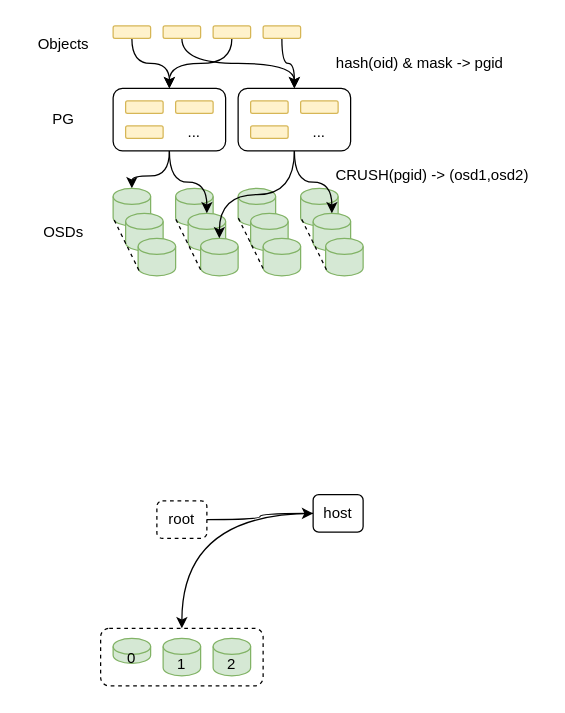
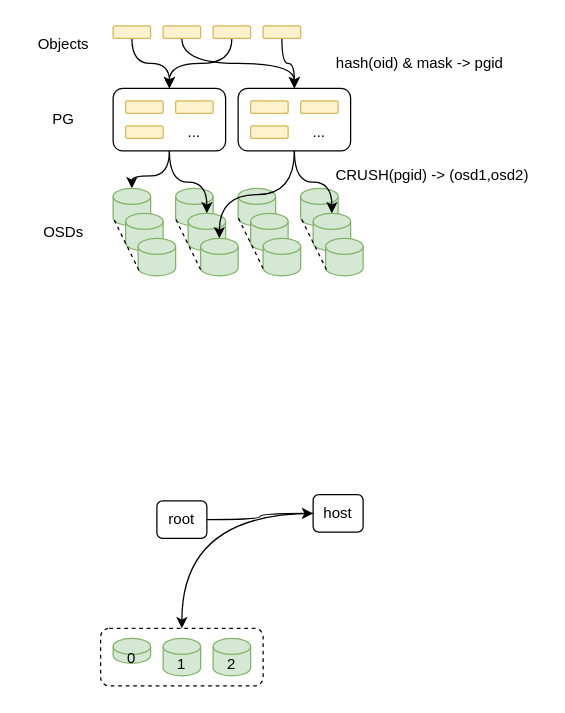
node "root": style dashed -> solid
